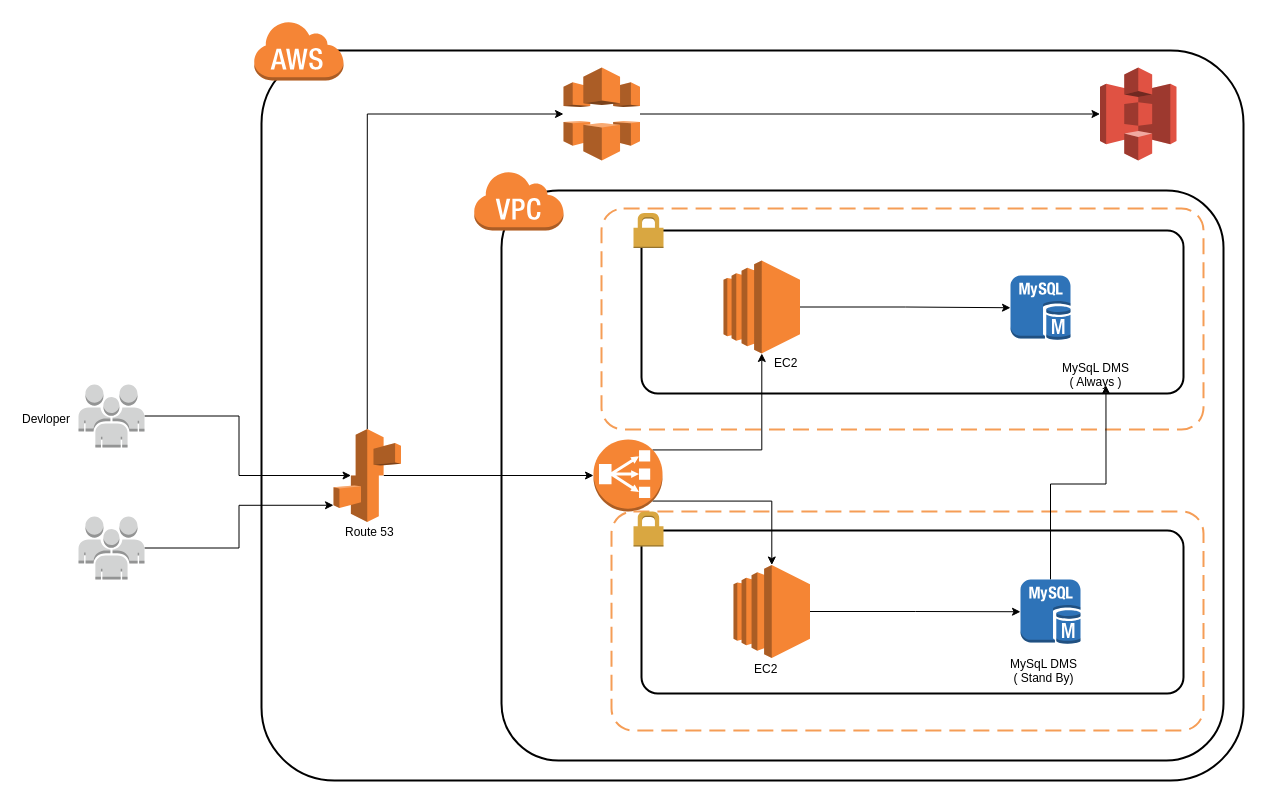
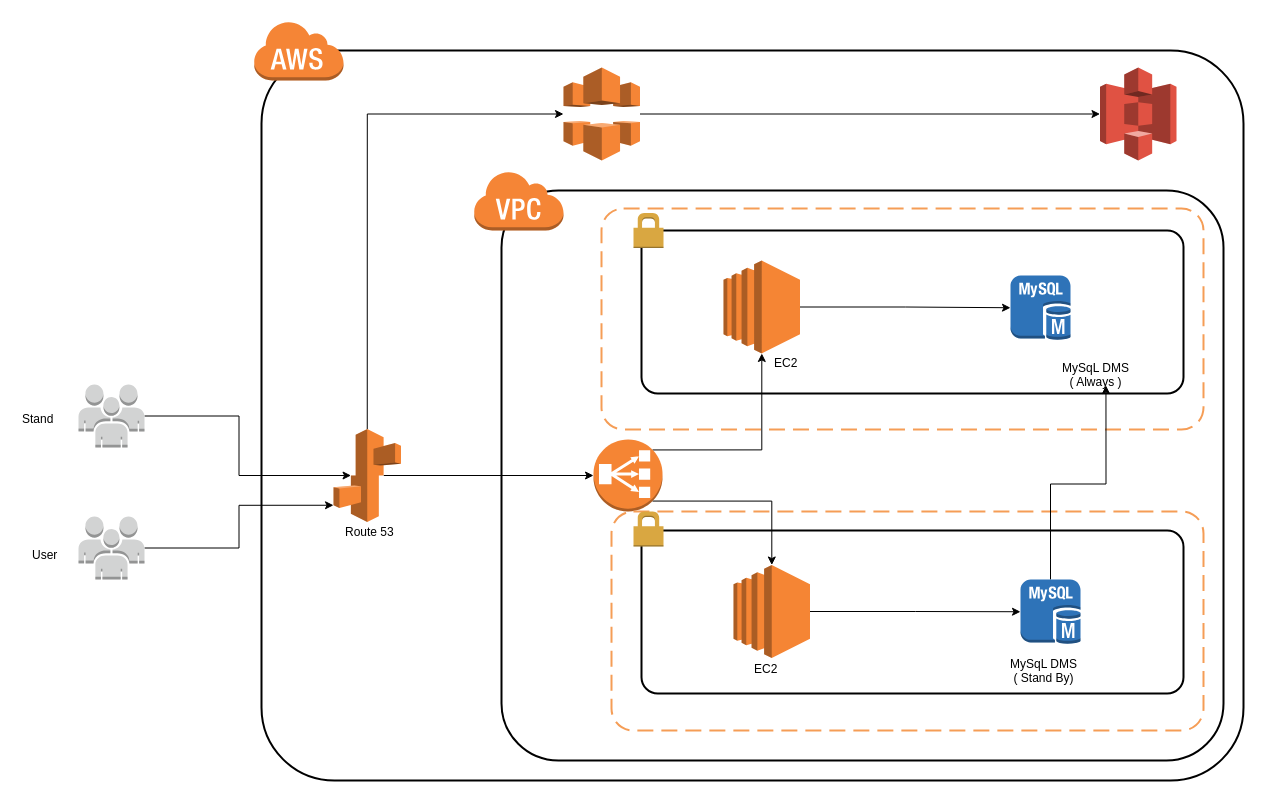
node "Devloper": label "Devloper" -> "Stand"
node "User": added
